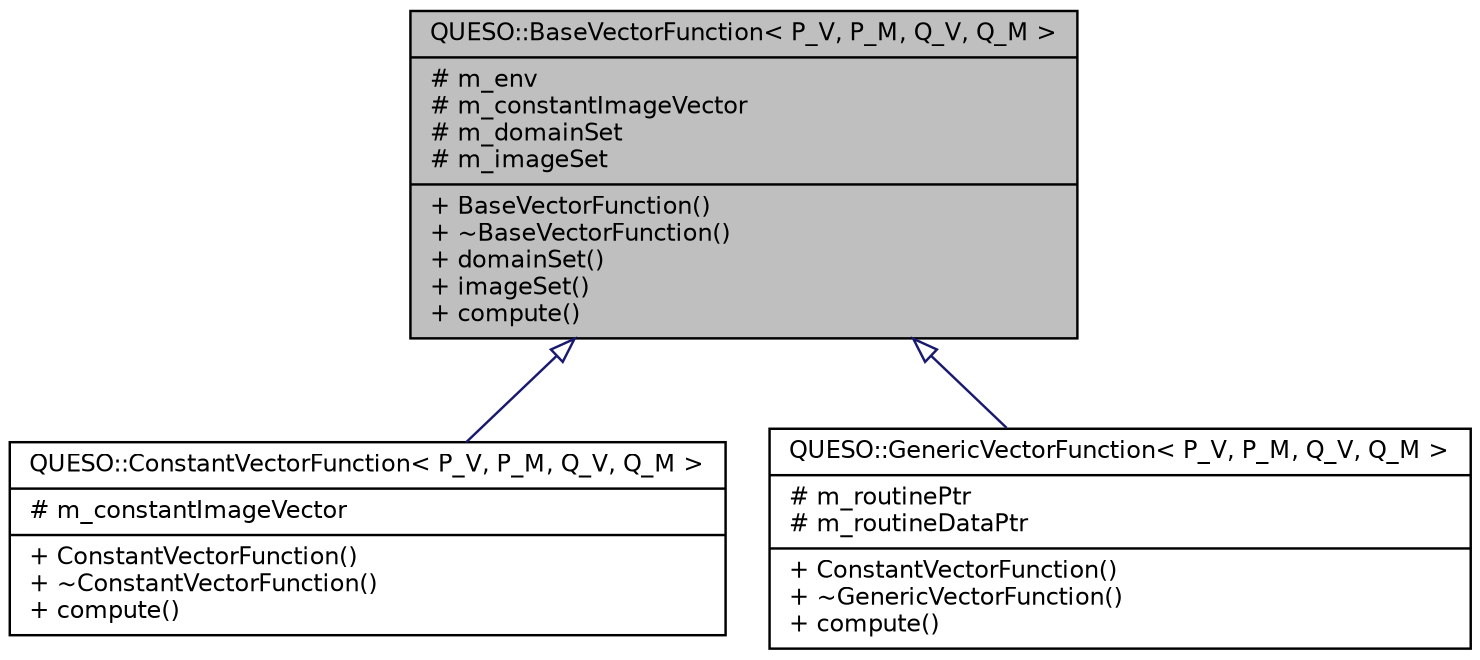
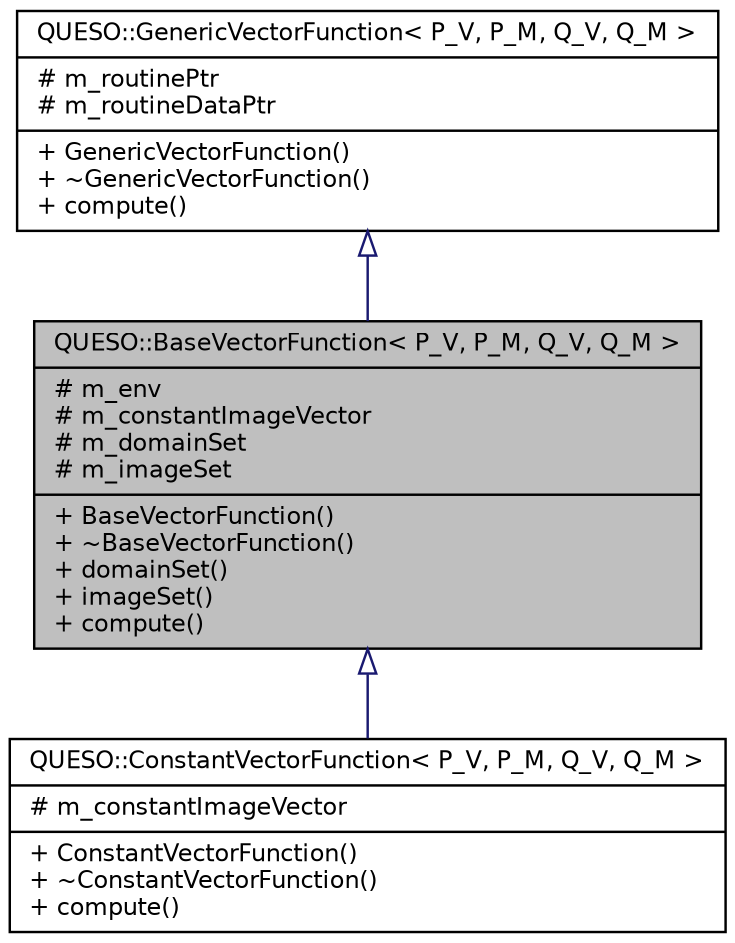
edge "QUESO::GenericVectorFunction< P_V, P_M, Q_V, Q_M >" -> "QUESO::BaseVectorFunction< P_V, P_M, Q_V, Q_M >": reversed
node "QUESO::GenericVectorFunction< P_V, P_M, Q_V, Q_M >": text "+ ConstantVectorFunction()" -> "+ GenericVectorFunction()"
